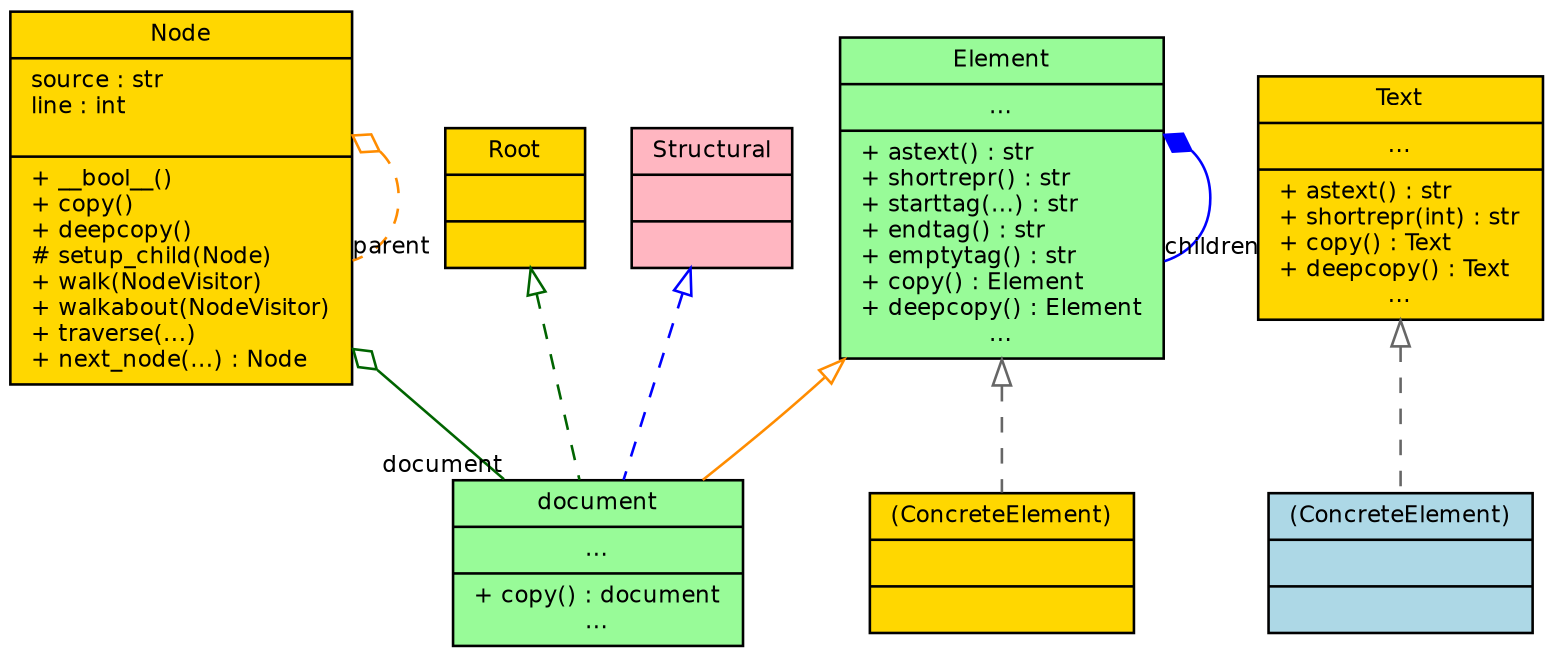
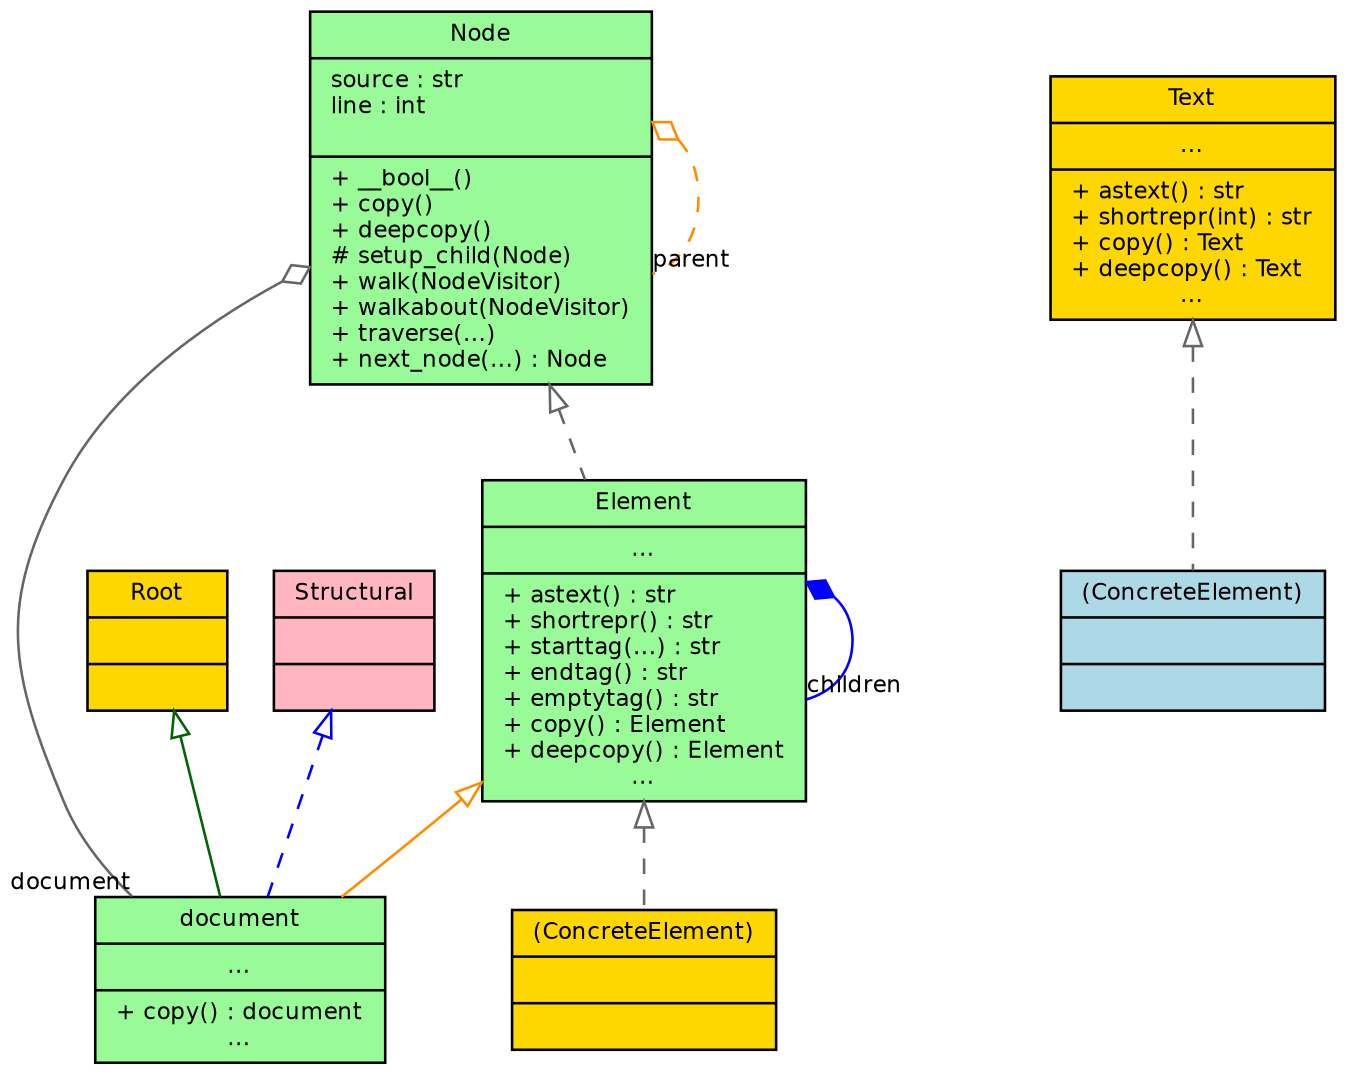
node "Node": fillcolor gold -> palegreen
edge "document" -> "Root": style dashed -> solid
edge "document" -> "Node": color darkgreen -> gray40
edge "Element" -> "Node": added
